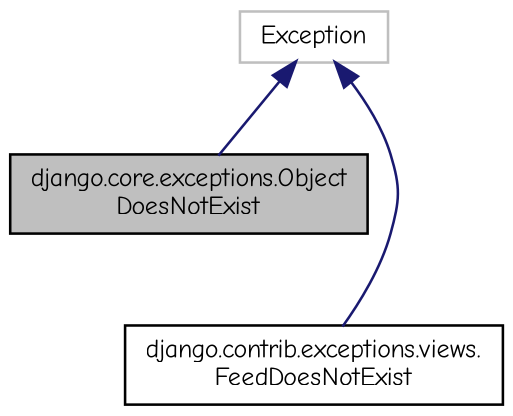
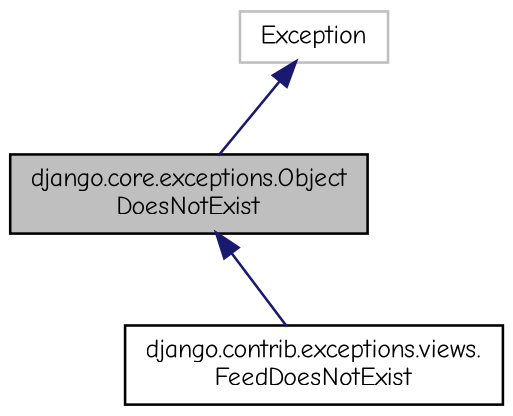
edge "django.contrib.exceptions.views. FeedDoesNotExist" -> "Exception": now "django.contrib.exceptions.views. FeedDoesNotExist" -> "django.core.exceptions.Object DoesNotExist"
